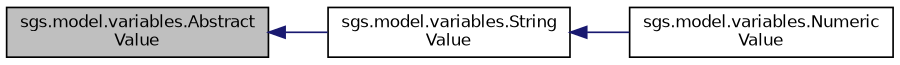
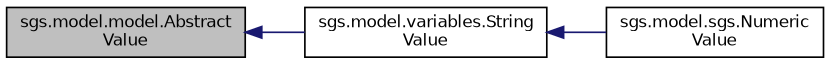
node "sgs.model.variables.Abstract Value": label "sgs.model.variables.Abstract Value" -> "sgs.model.model.Abstract Value"
node "sgs.model.variables.Numeric Value": label "sgs.model.variables.Numeric Value" -> "sgs.model.sgs.Numeric Value"
